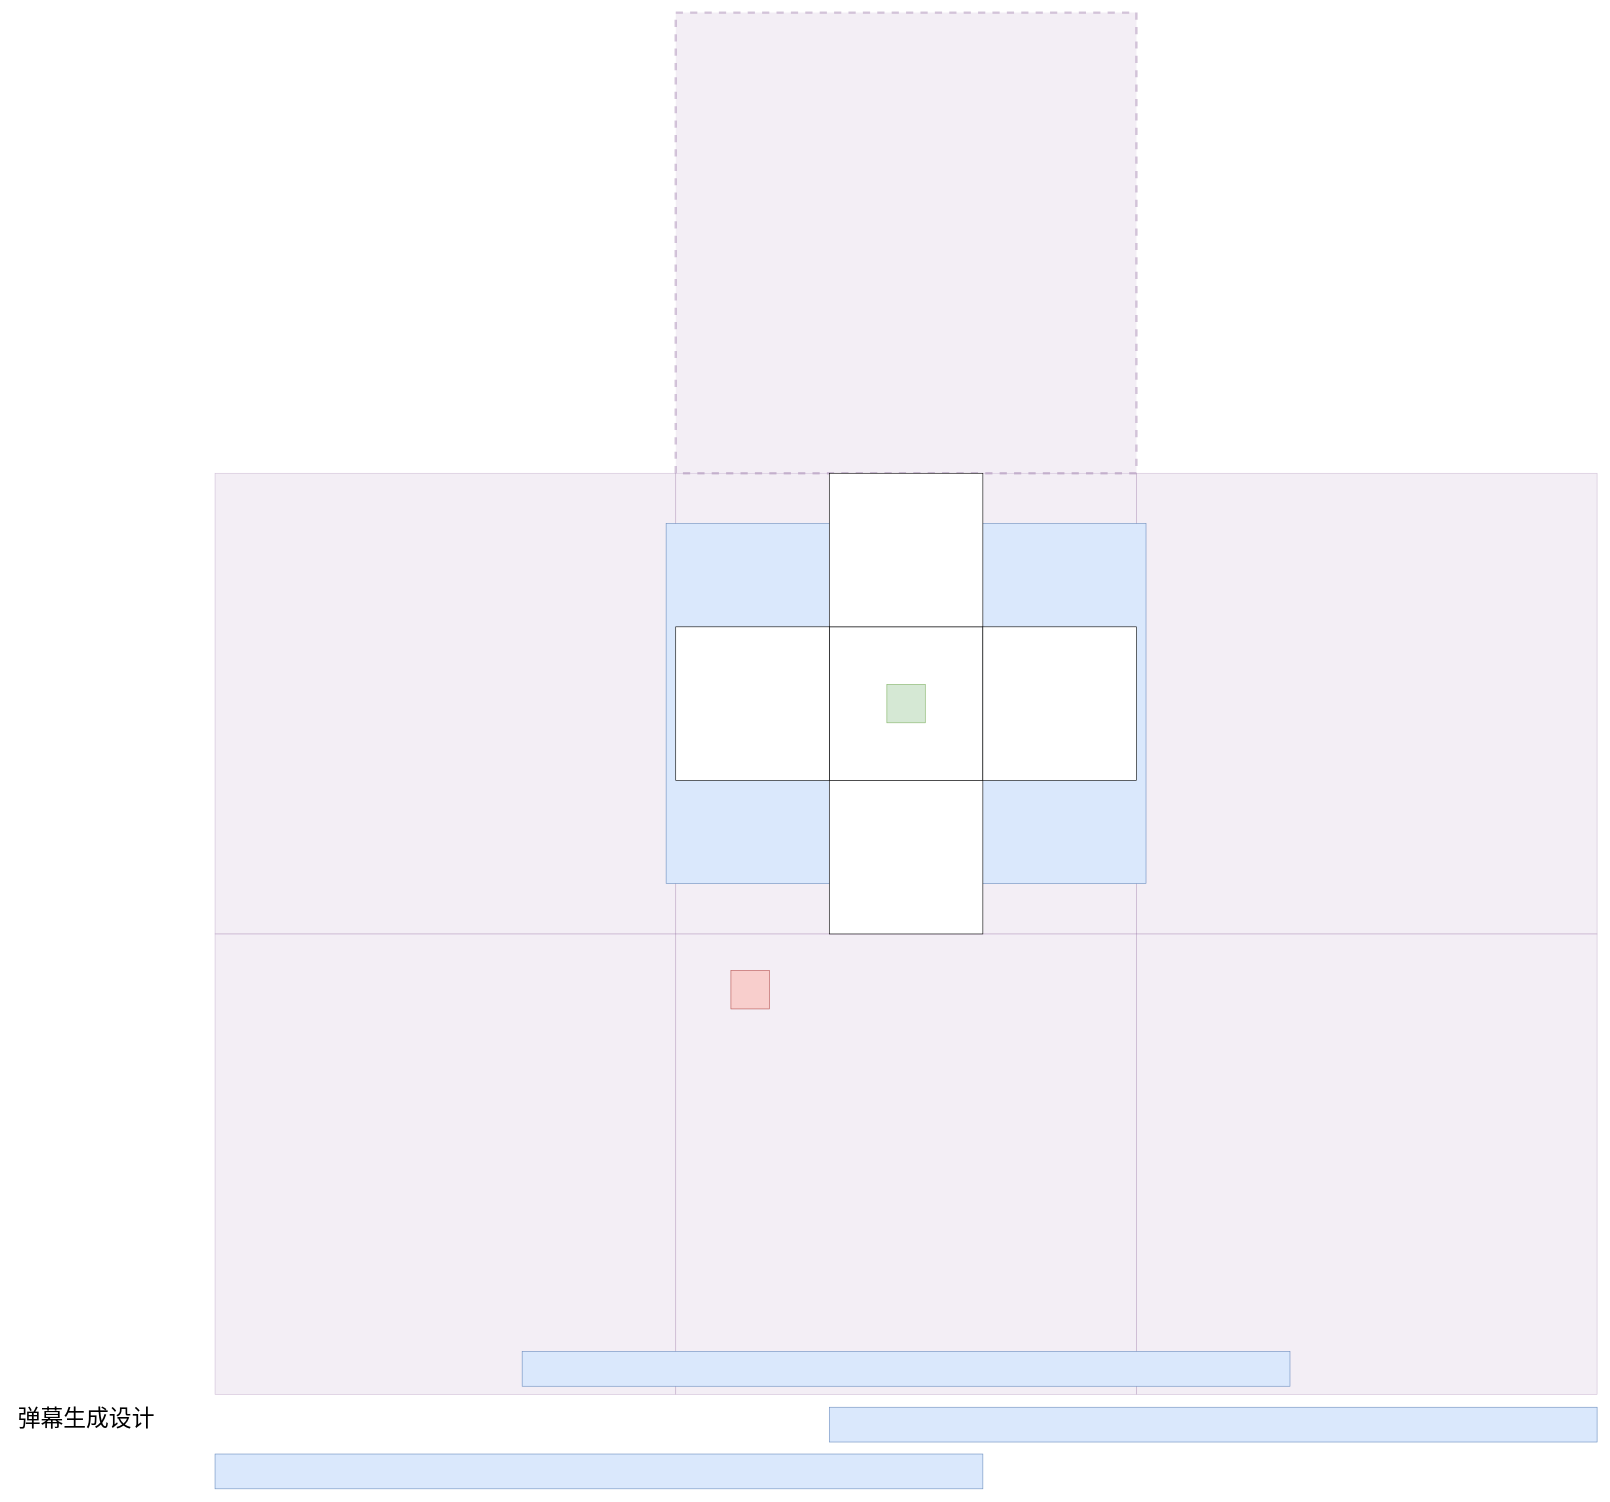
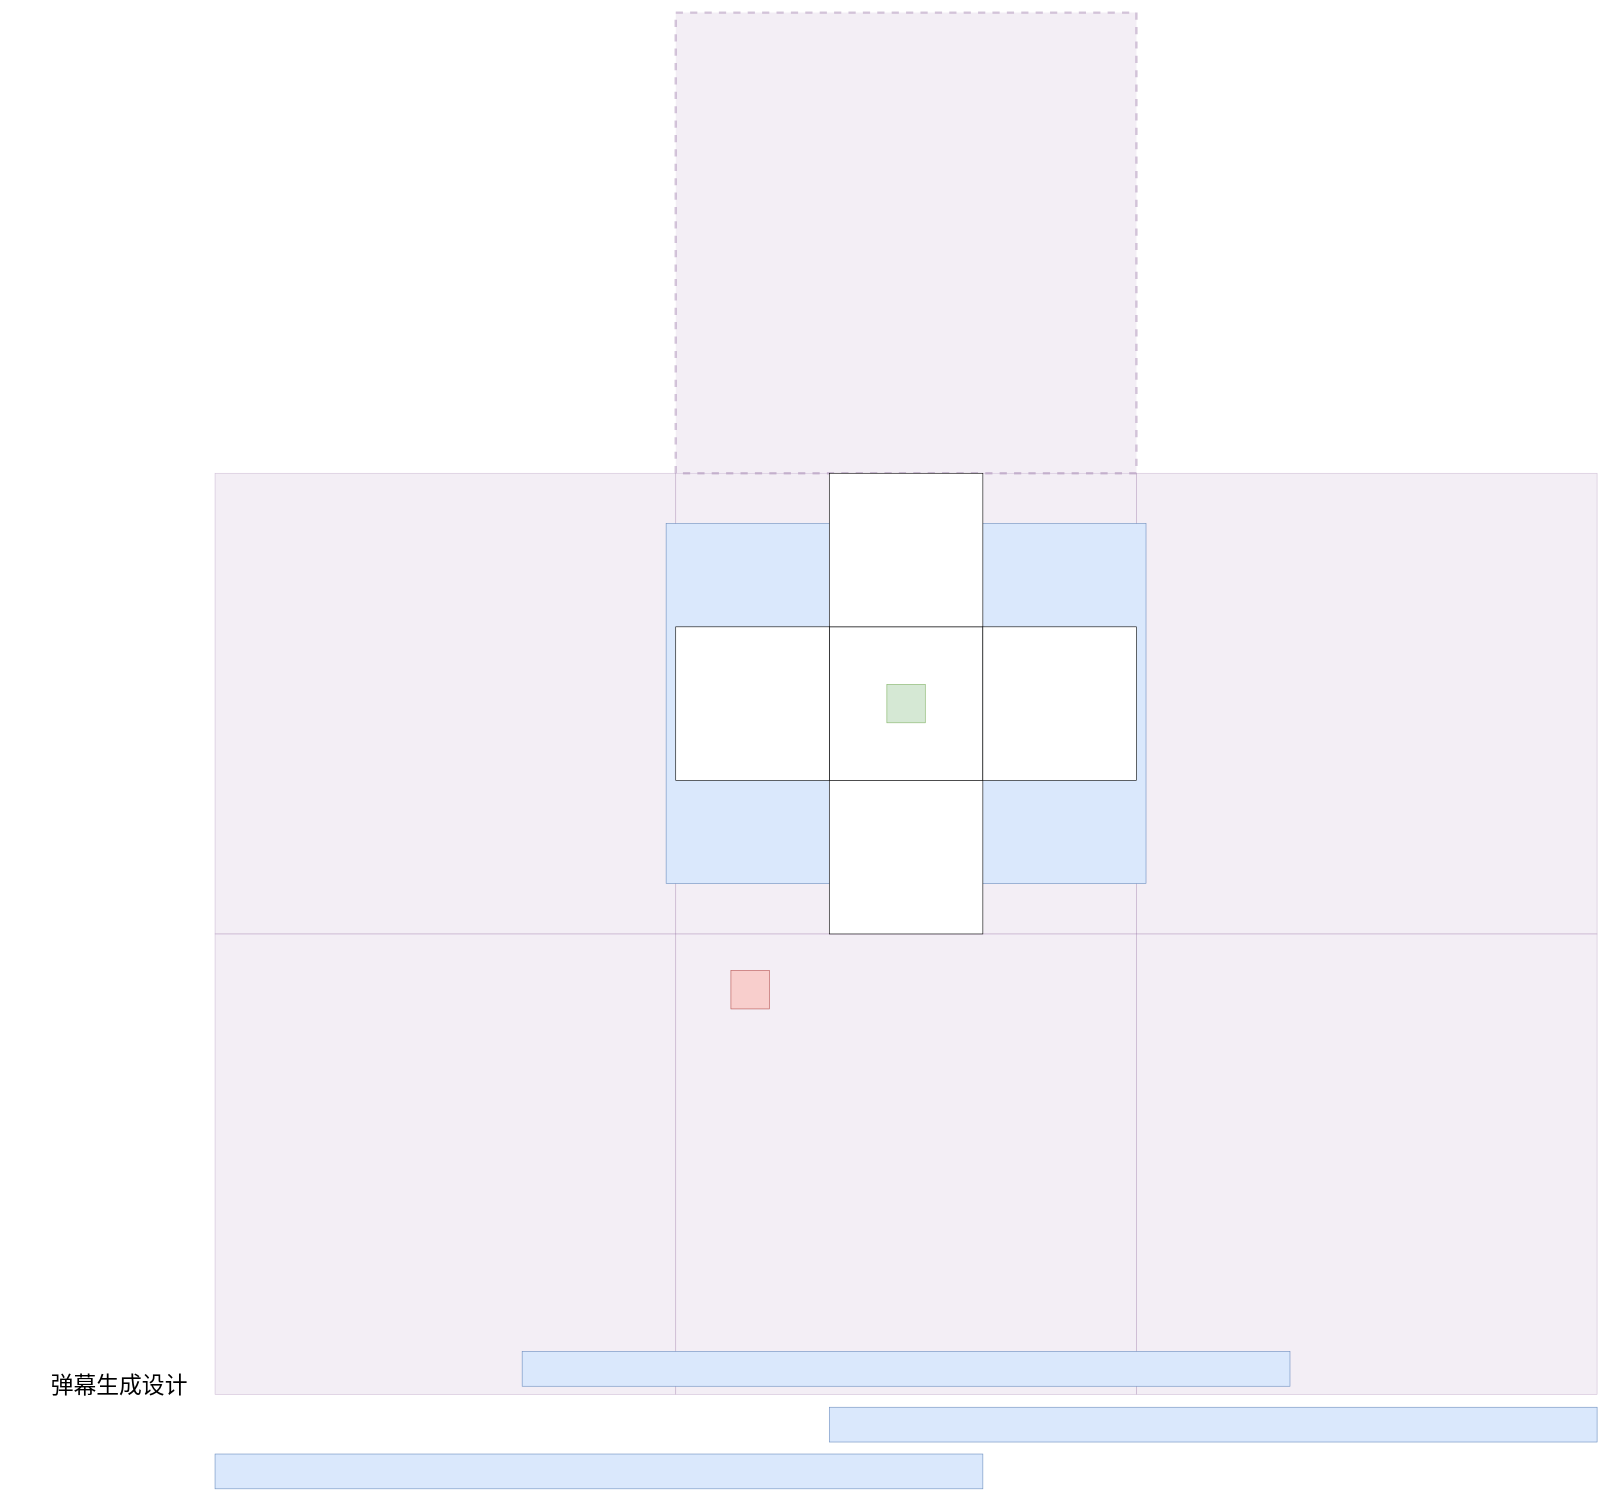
node "弹幕生成设计": moved (86, 1418) -> (119, 1385)
